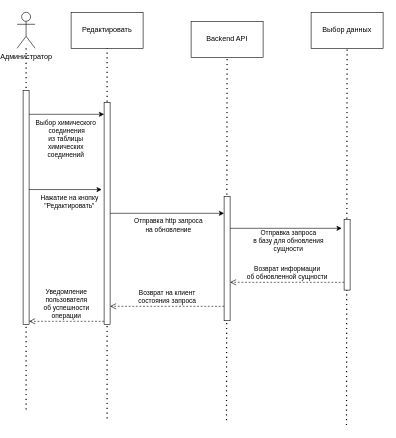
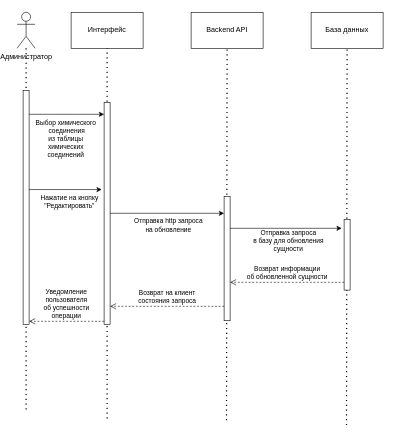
node "Редактировать": label "Редактировать" -> "Интерфейс"
node "Выбор данных": label "Выбор данных" -> "База данных"
node "Backend API": moved (227, 39) -> (227, 30)
